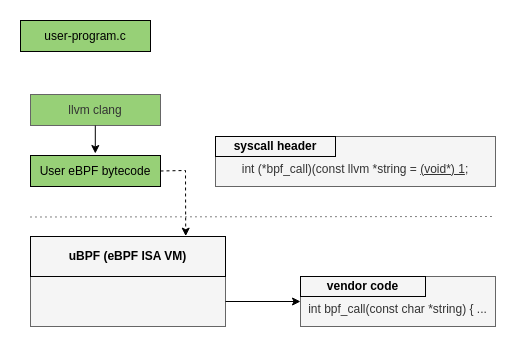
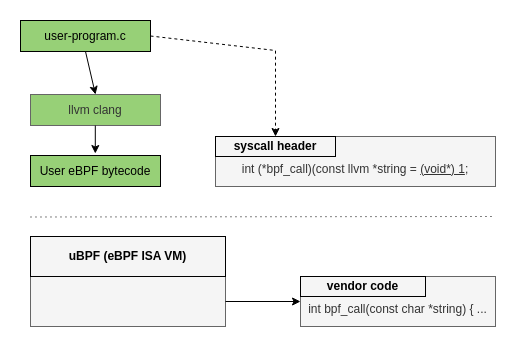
edge "user-program.c" -> "syscall header": added
edge "user-program.c" -> "llvm clang": added
edge "User eBPF bytecode" -> "uBPF (eBPF ISA VM)": removed
